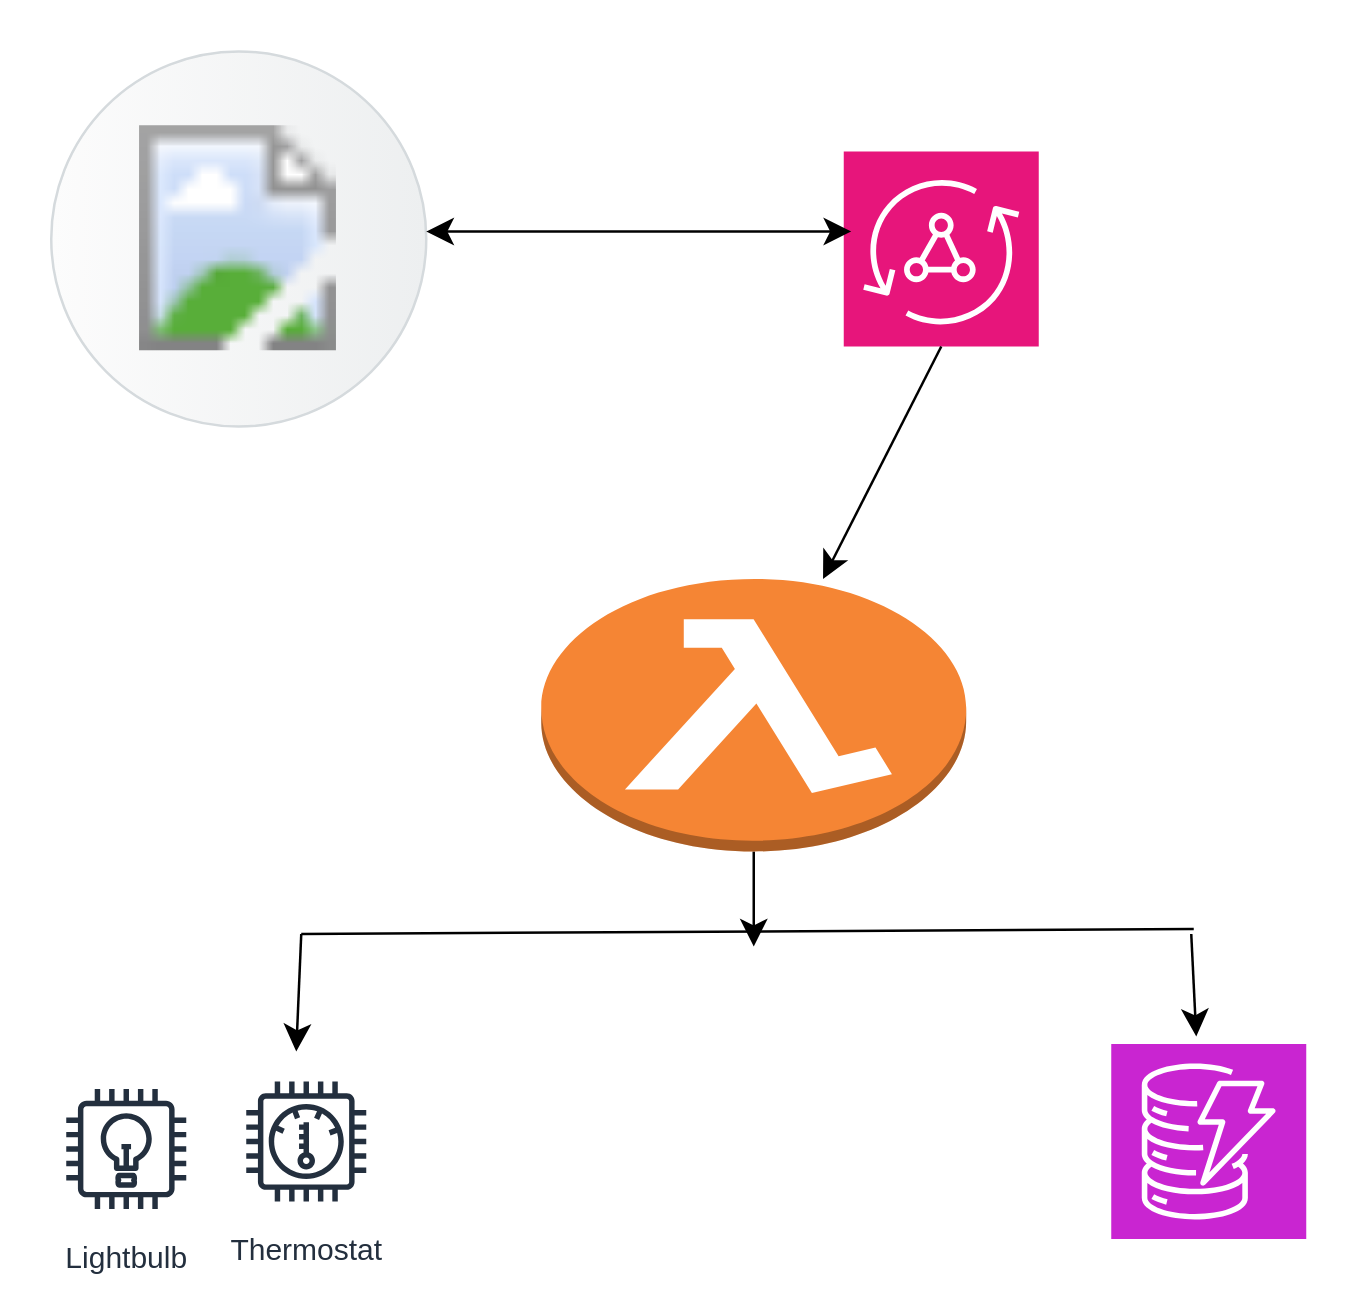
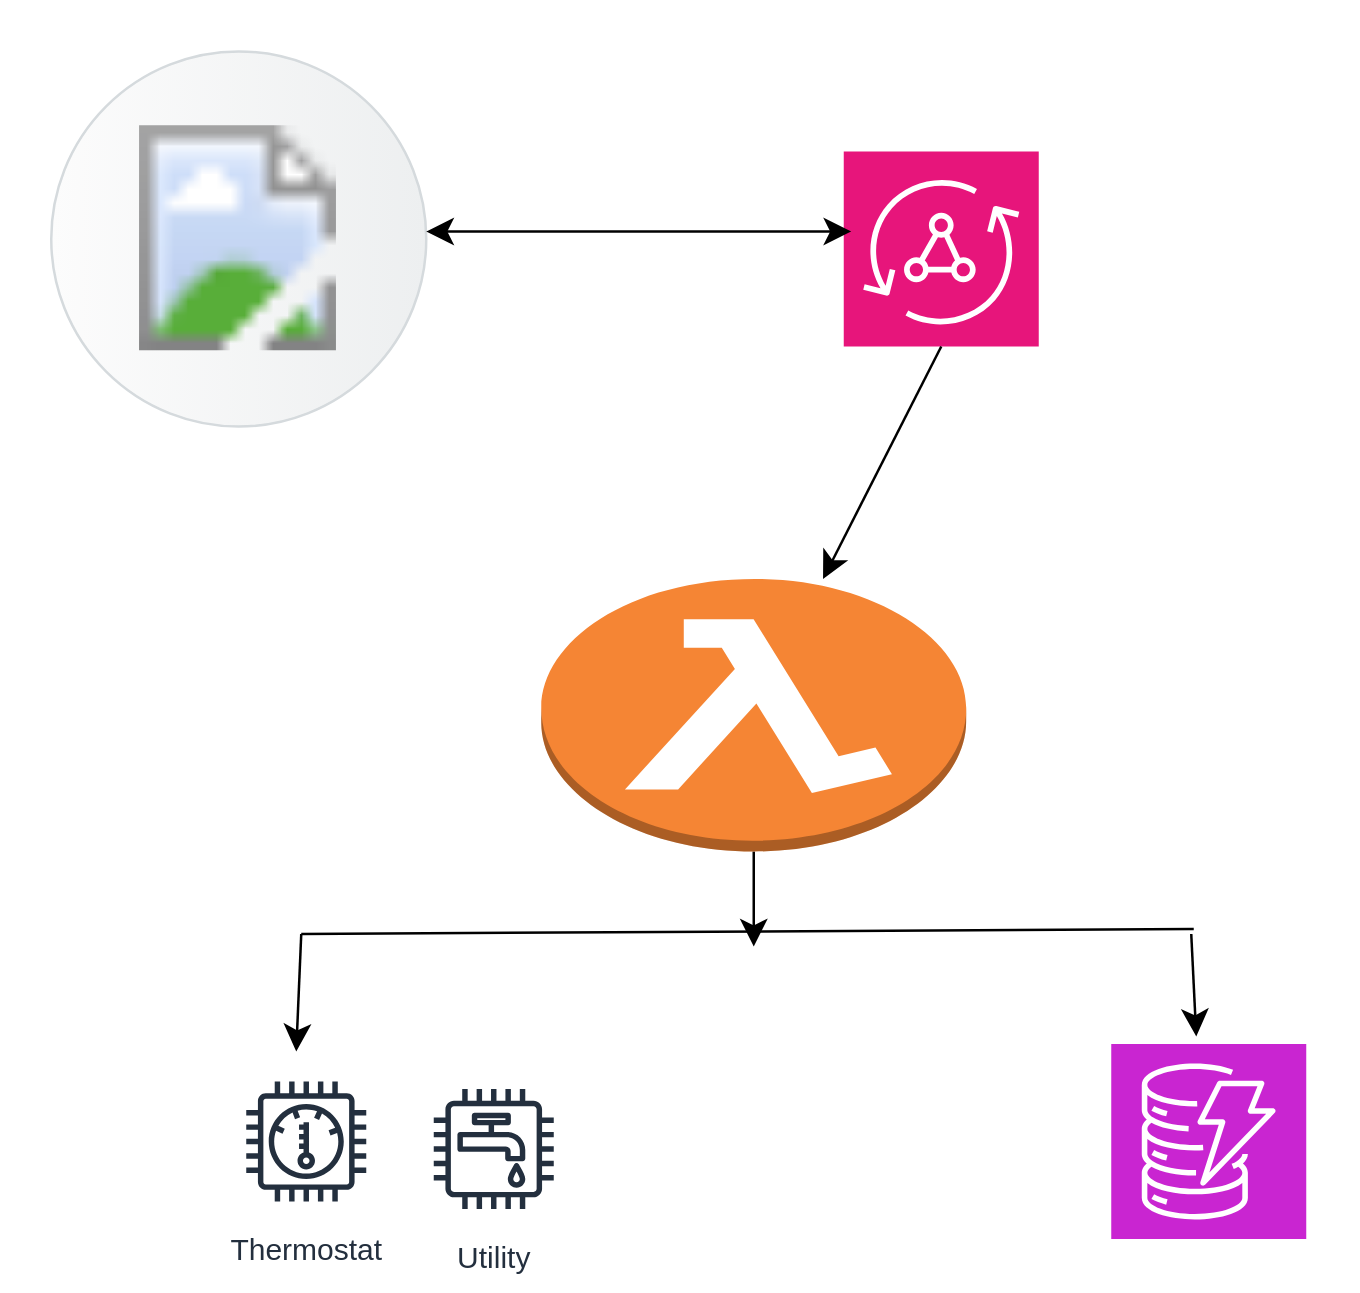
node "Lightbulb": removed
node "Utility": added
